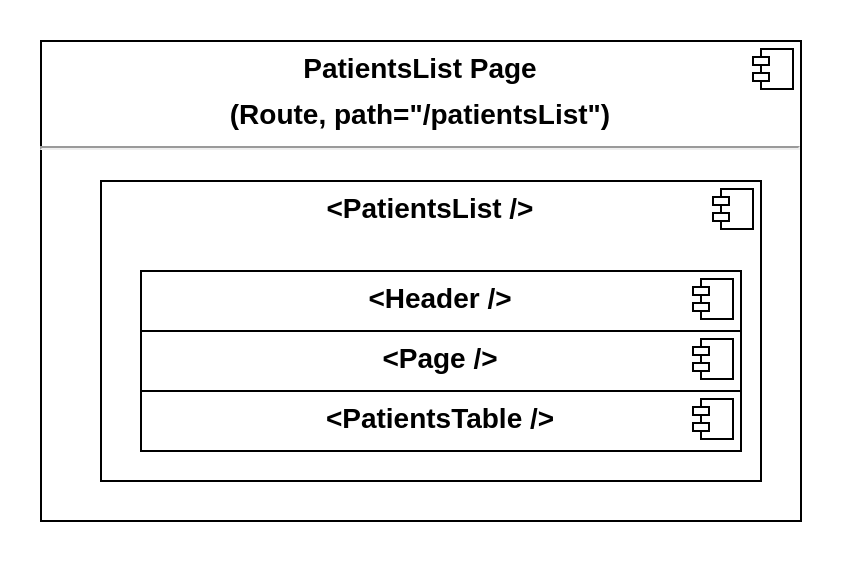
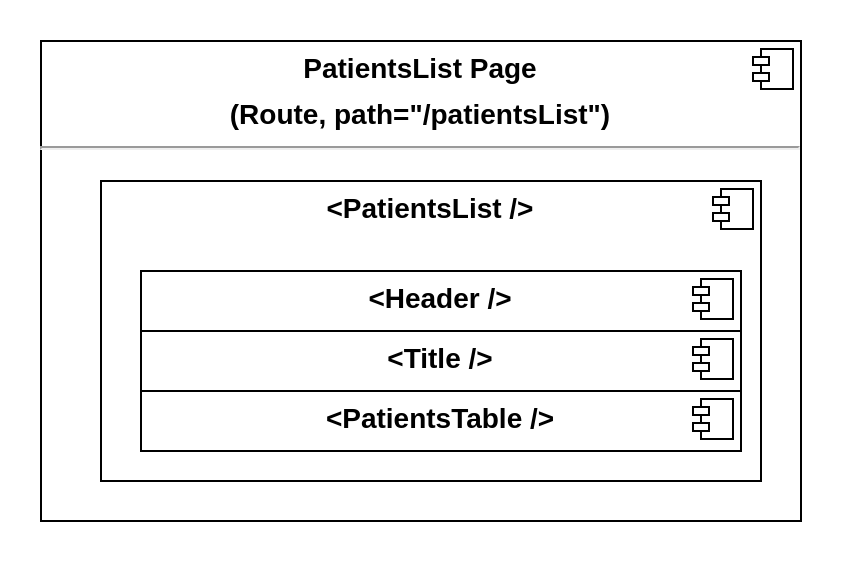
node "<Page />": label "<Page />" -> "<Title />"
